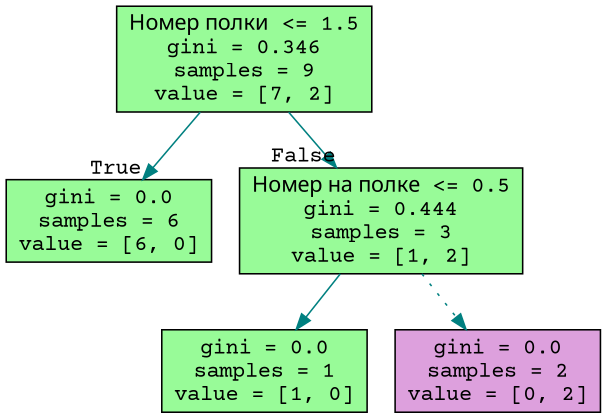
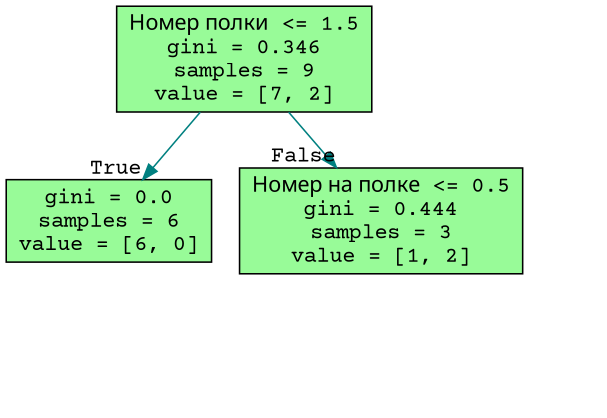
node "gini = 0.0 samples = 1 value = [1, 0]": removed
node "gini = 0.0 samples = 2 value = [0, 2]": removed
